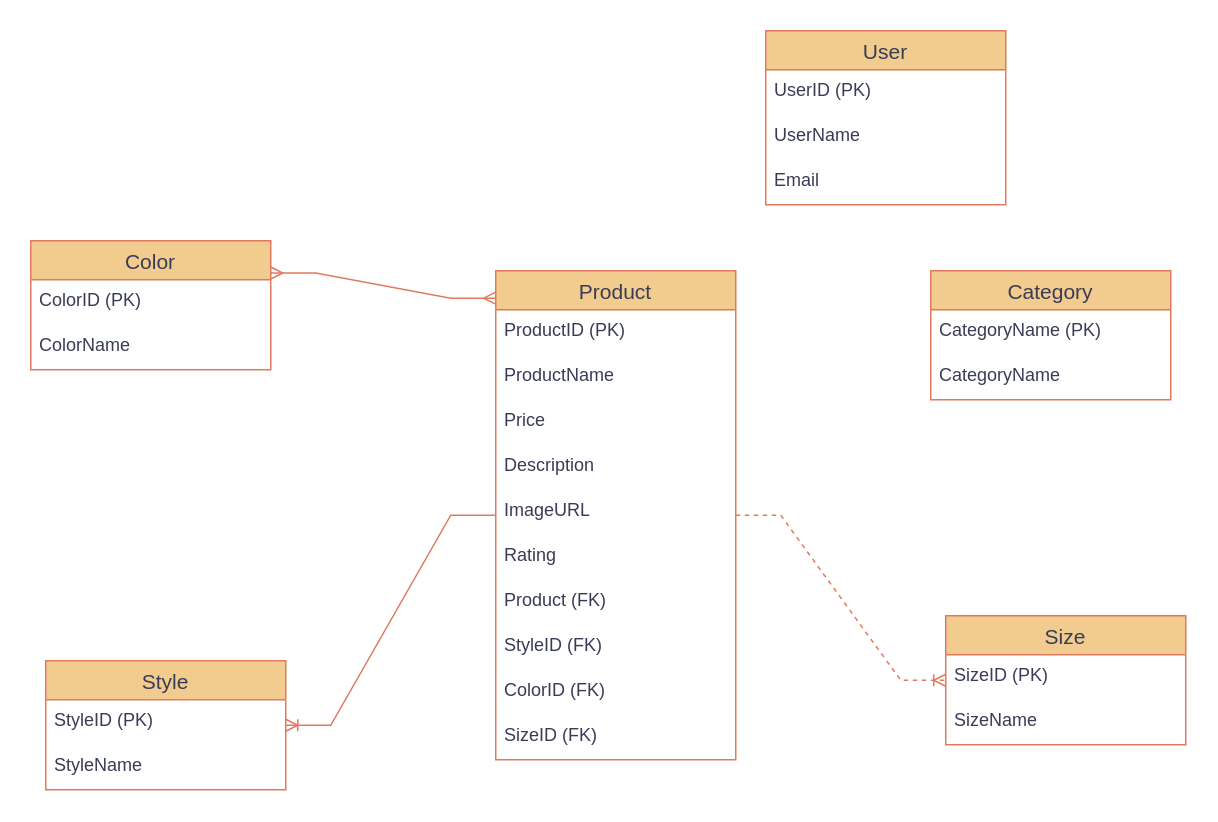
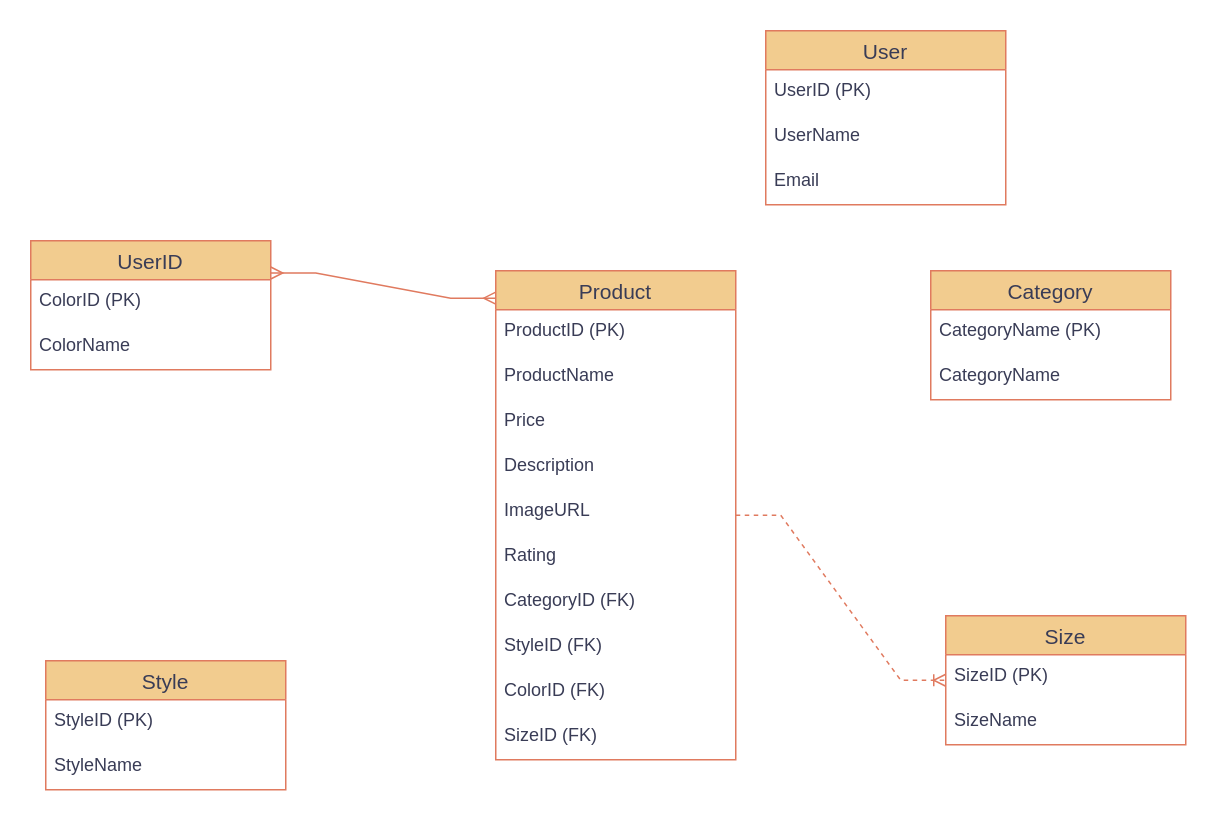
node "Color": label "Color" -> "UserID"
node "Product (FK)": label "Product (FK)" -> "CategoryID (FK)"
edge "Product" -> "Style": removed
